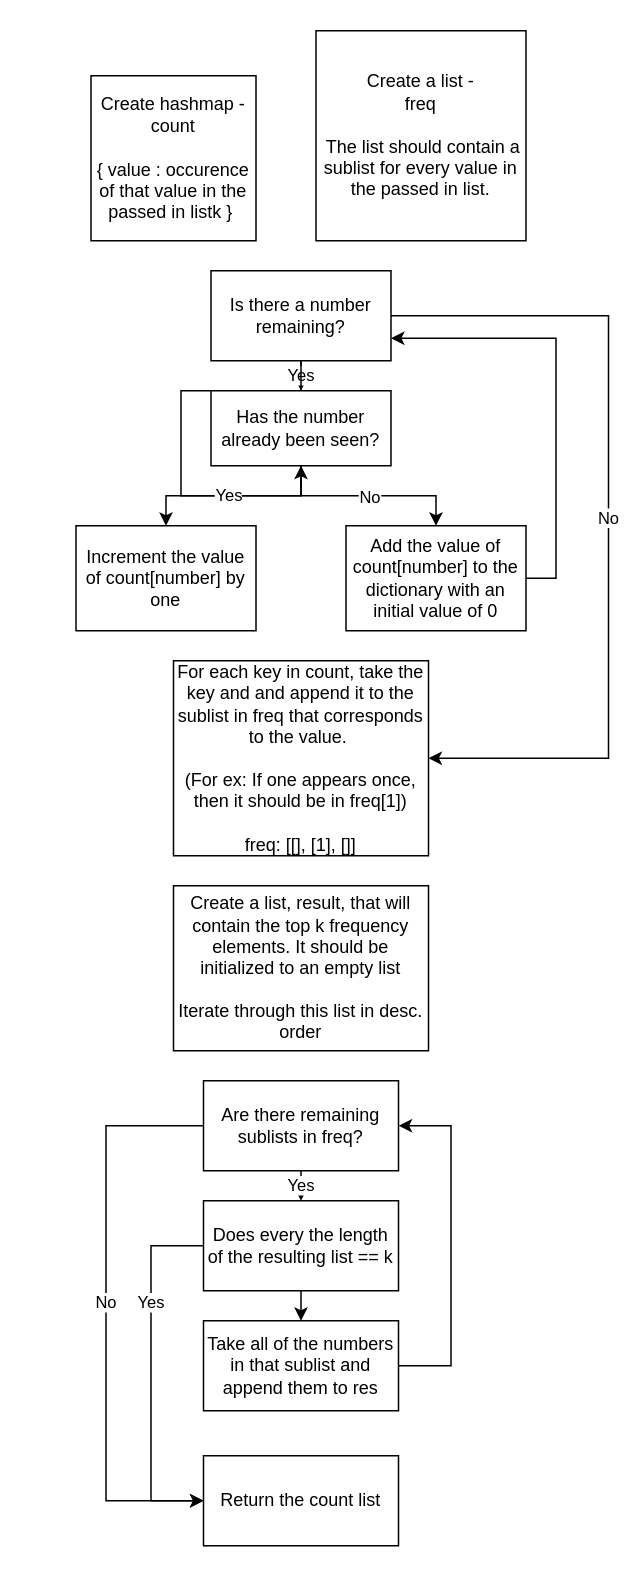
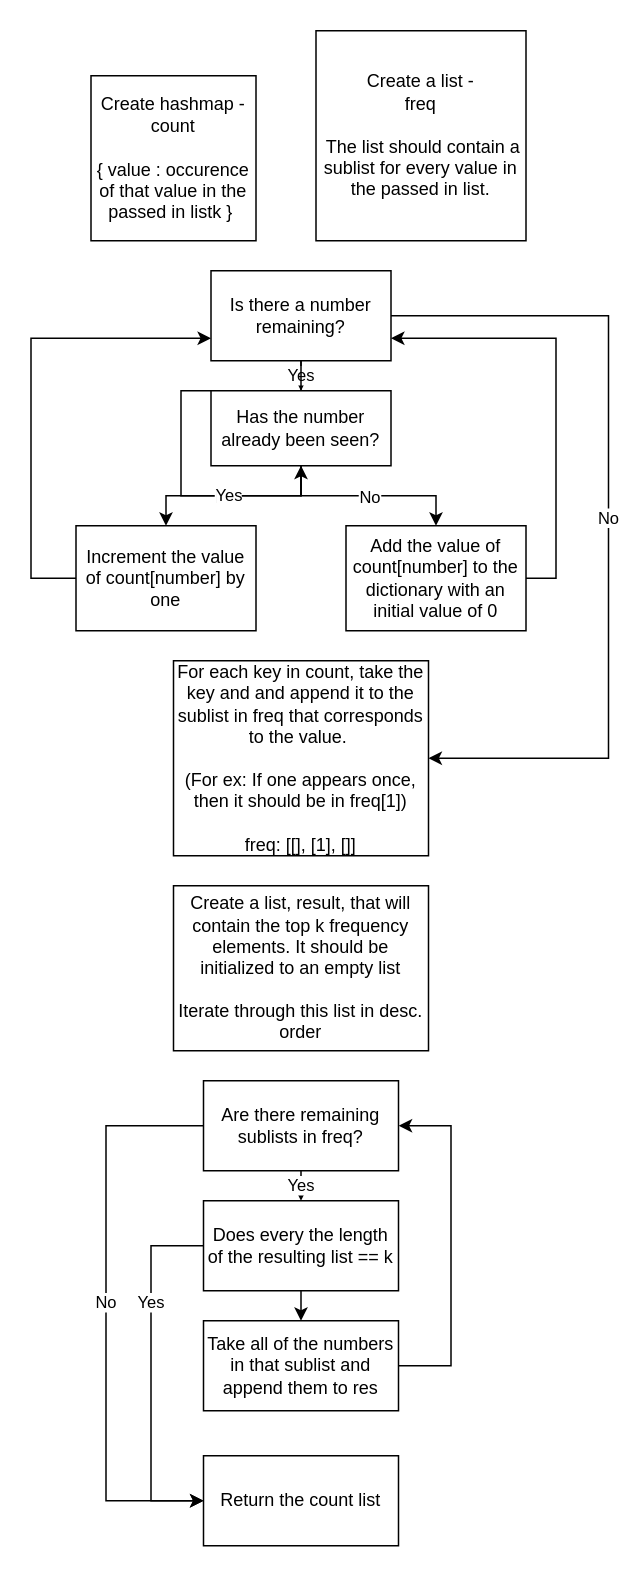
edge "Increment the value of count[number] by one" -> "Is there a number remaining?": added
